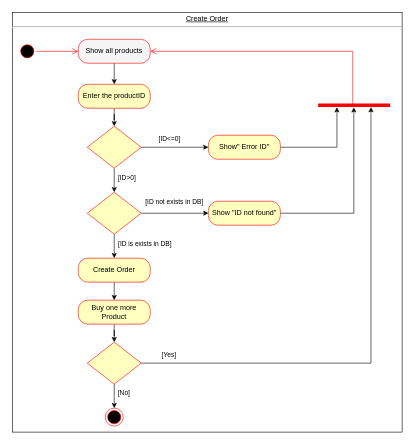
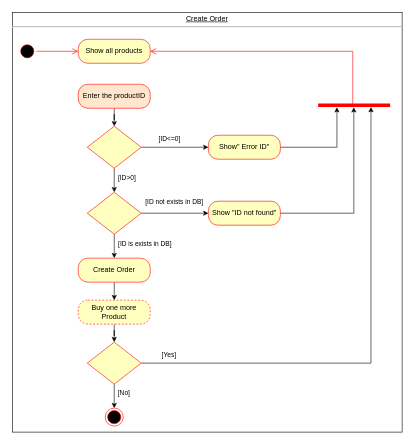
node "Show all products": fillcolor #f5f5f5 -> #ffffc0
edge "Show all products" -> "Enter the productID": removed
node "Enter the productID": fillcolor #ffffc0 -> #ffe6cc
node "Buy one more Product": style solid -> dashed
